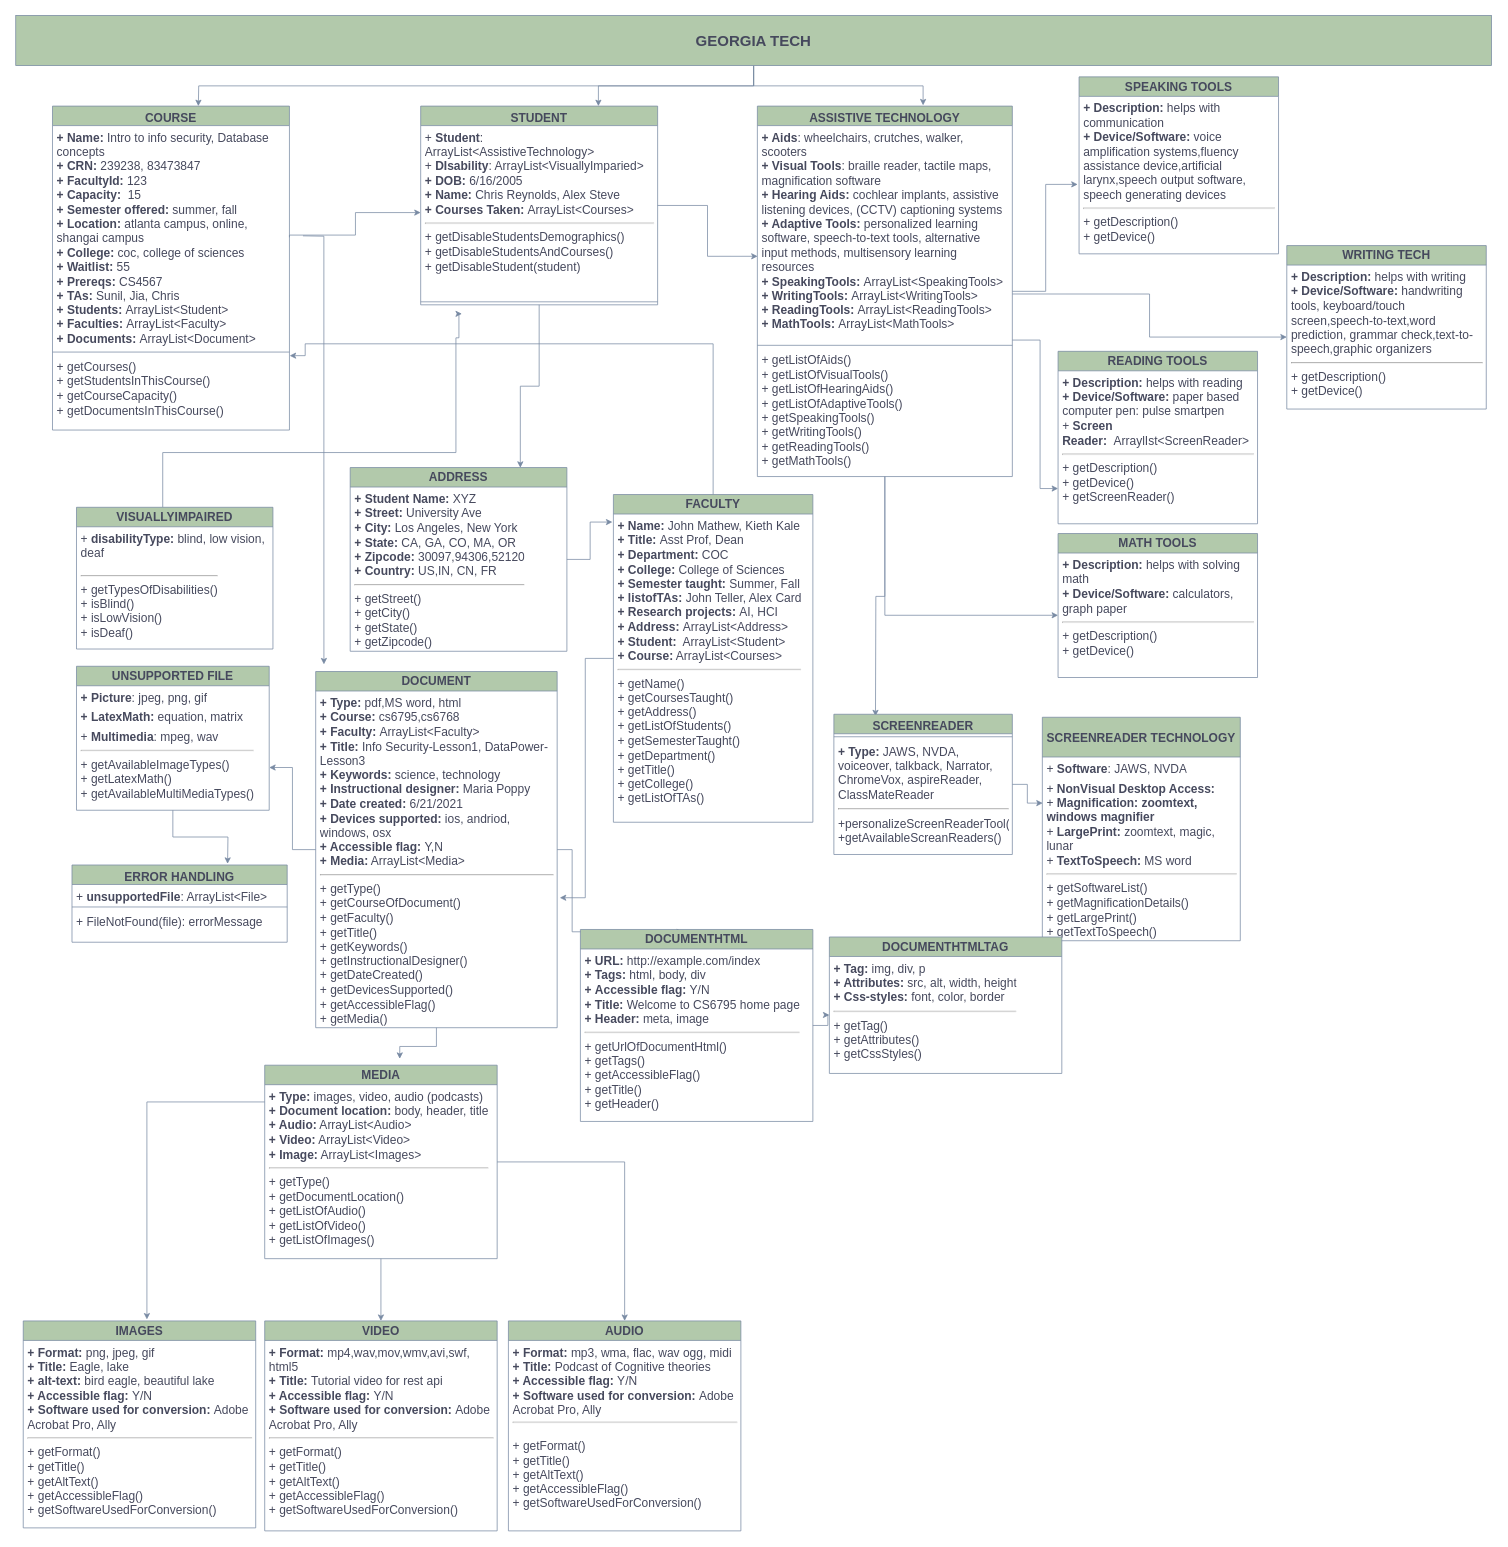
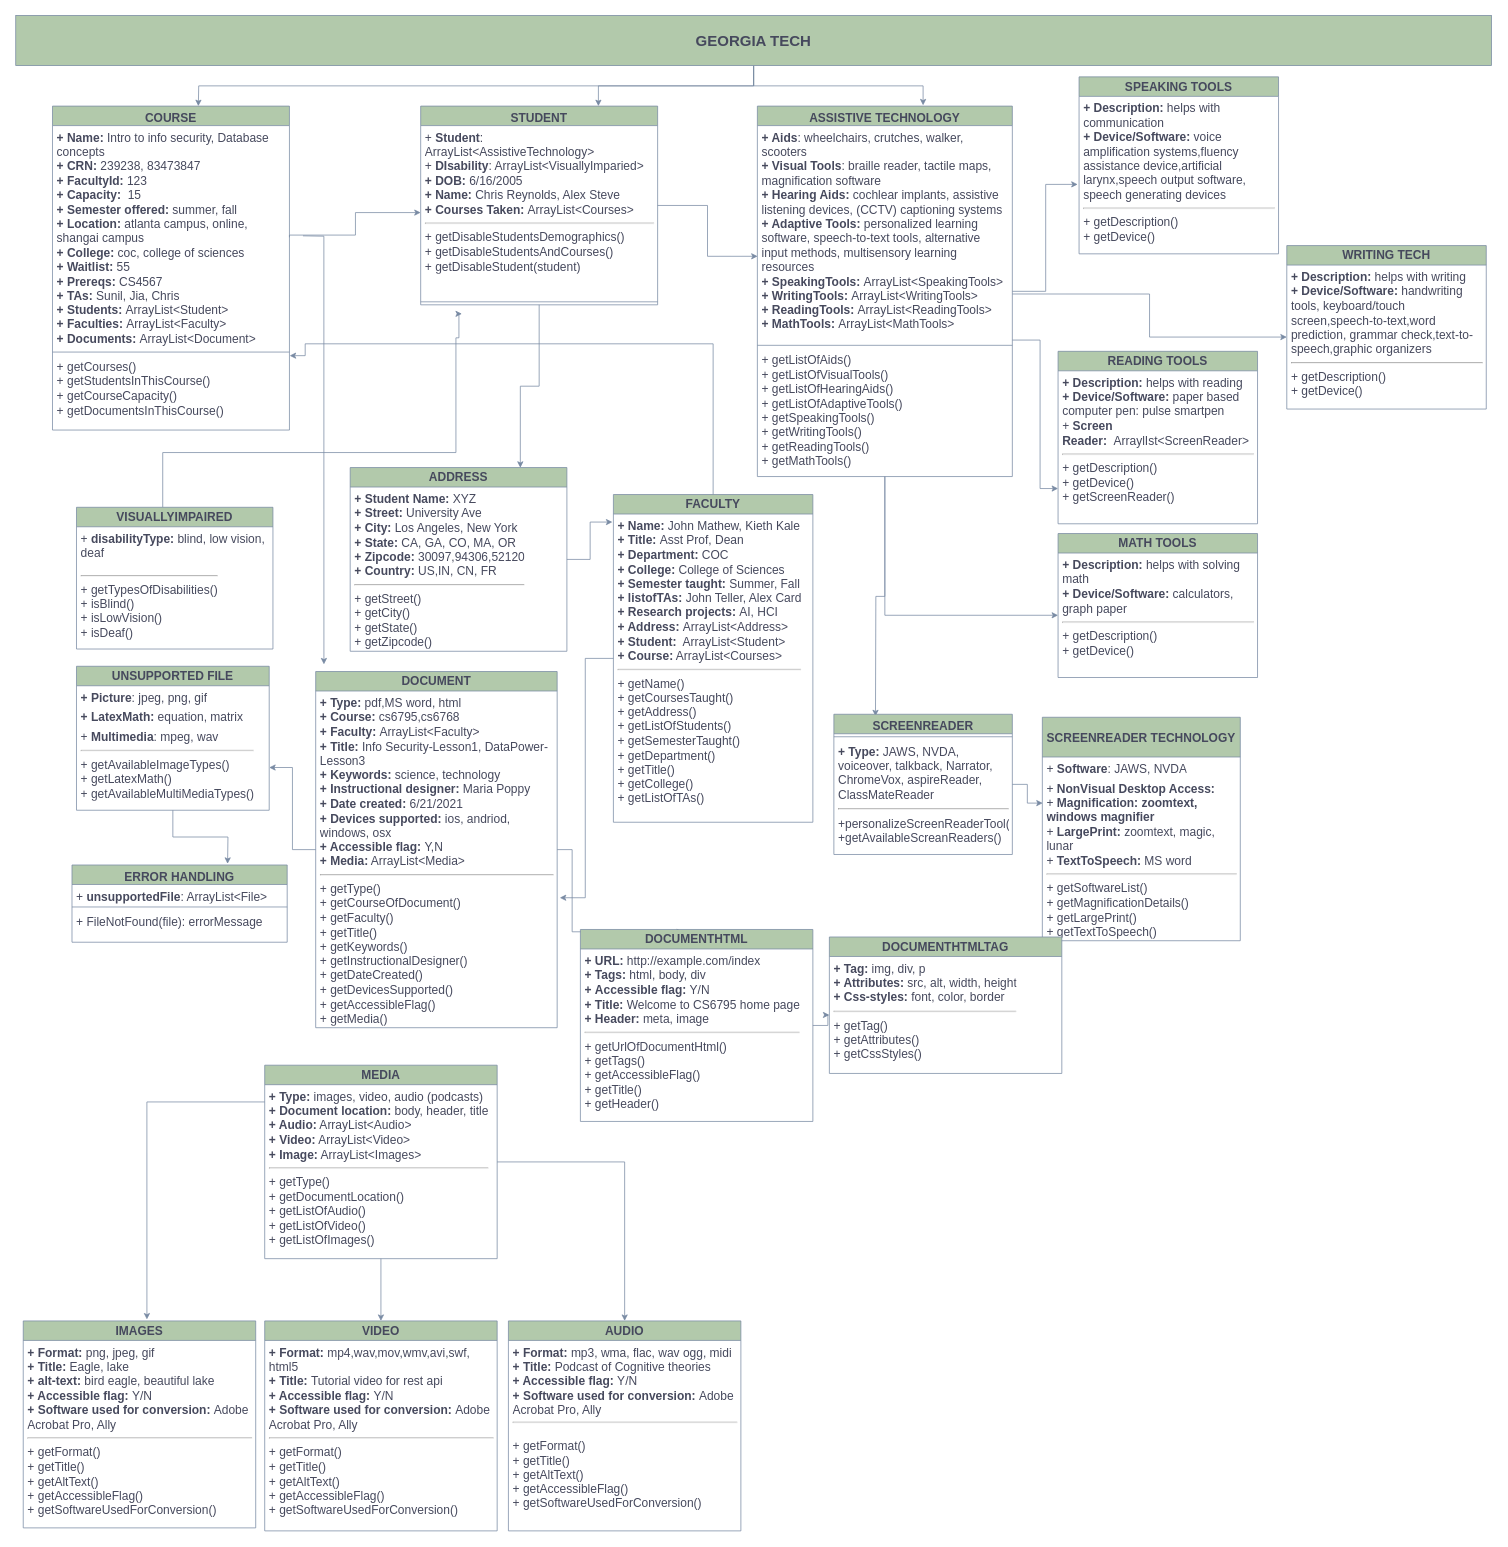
edge "DOCUMENT" -> "MEDIA": removed
